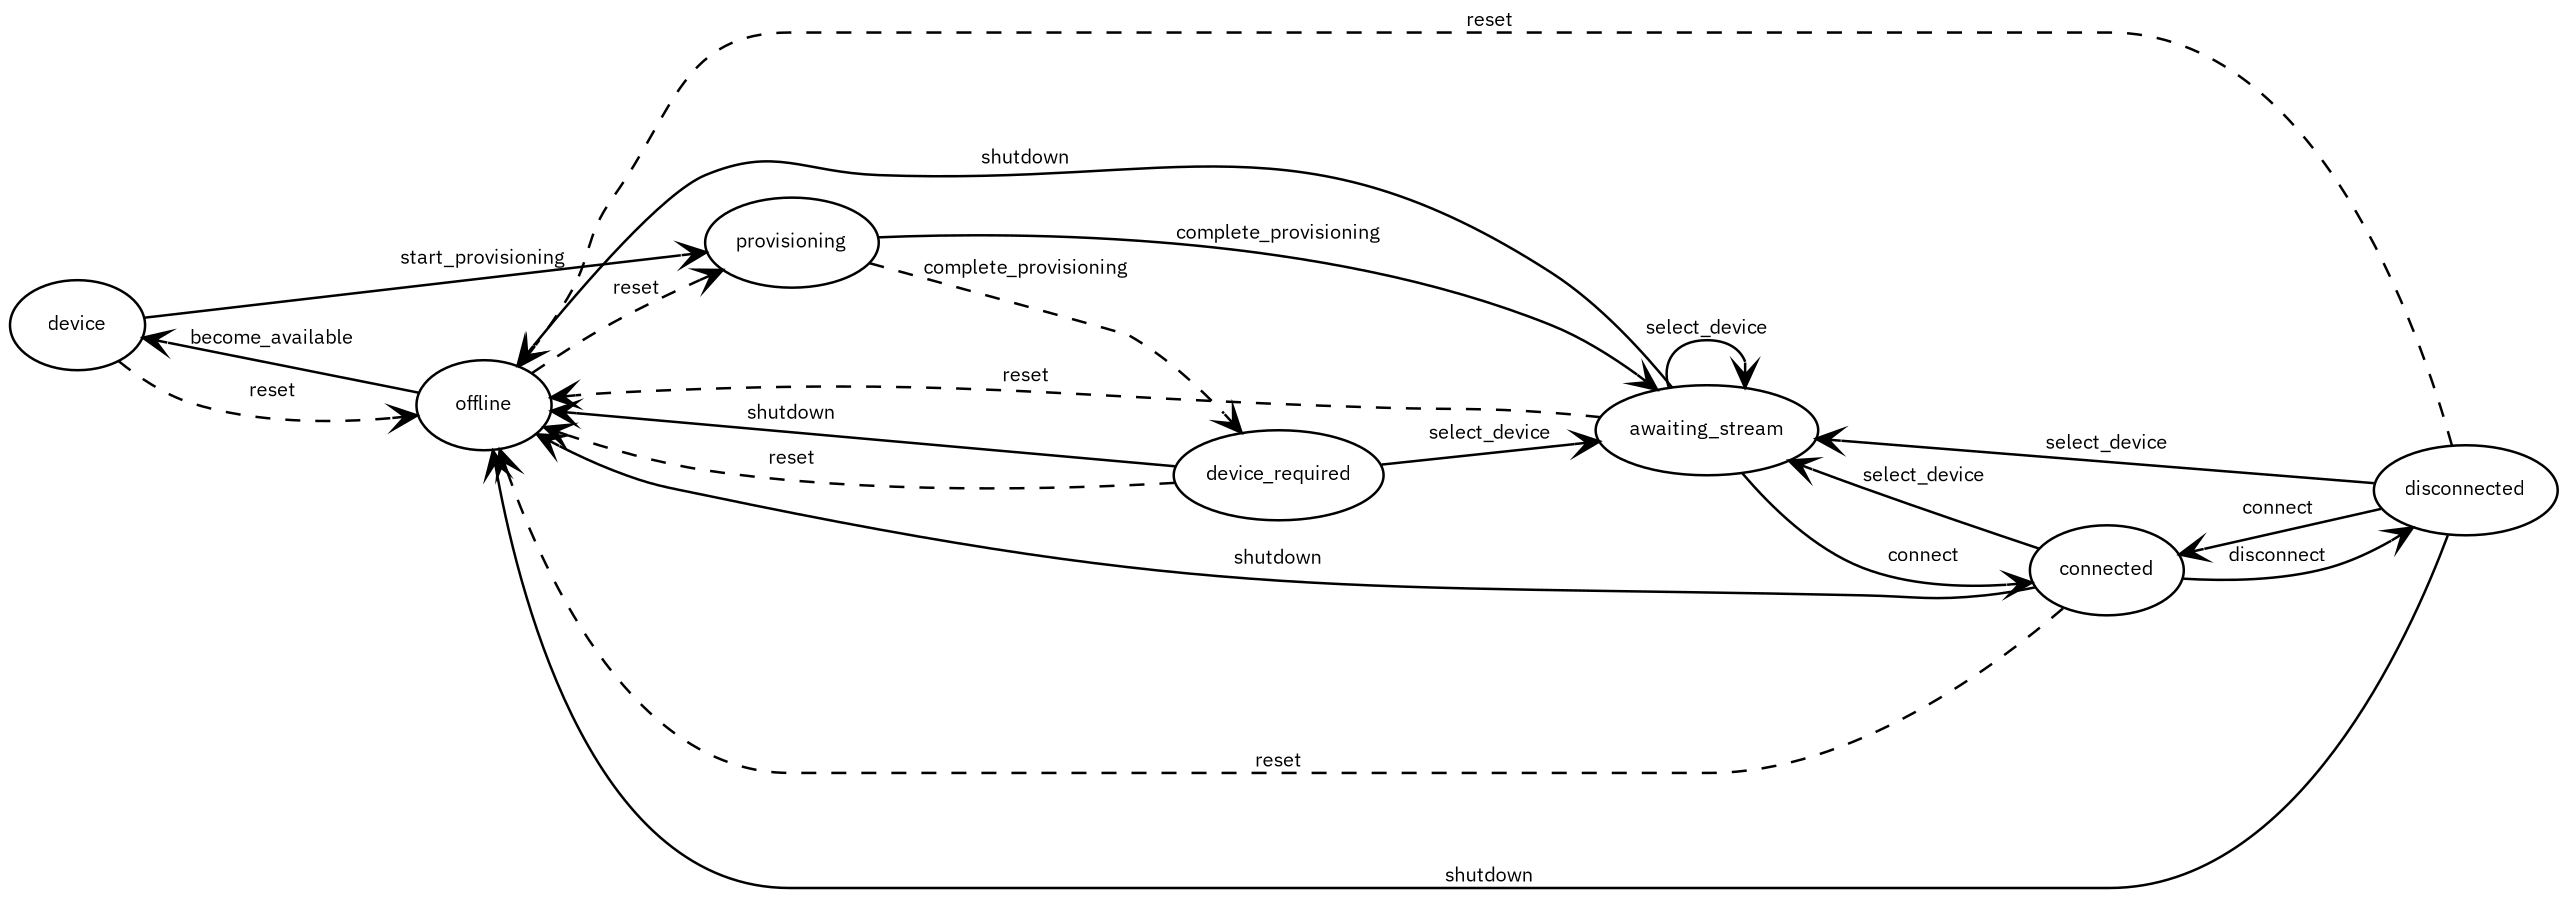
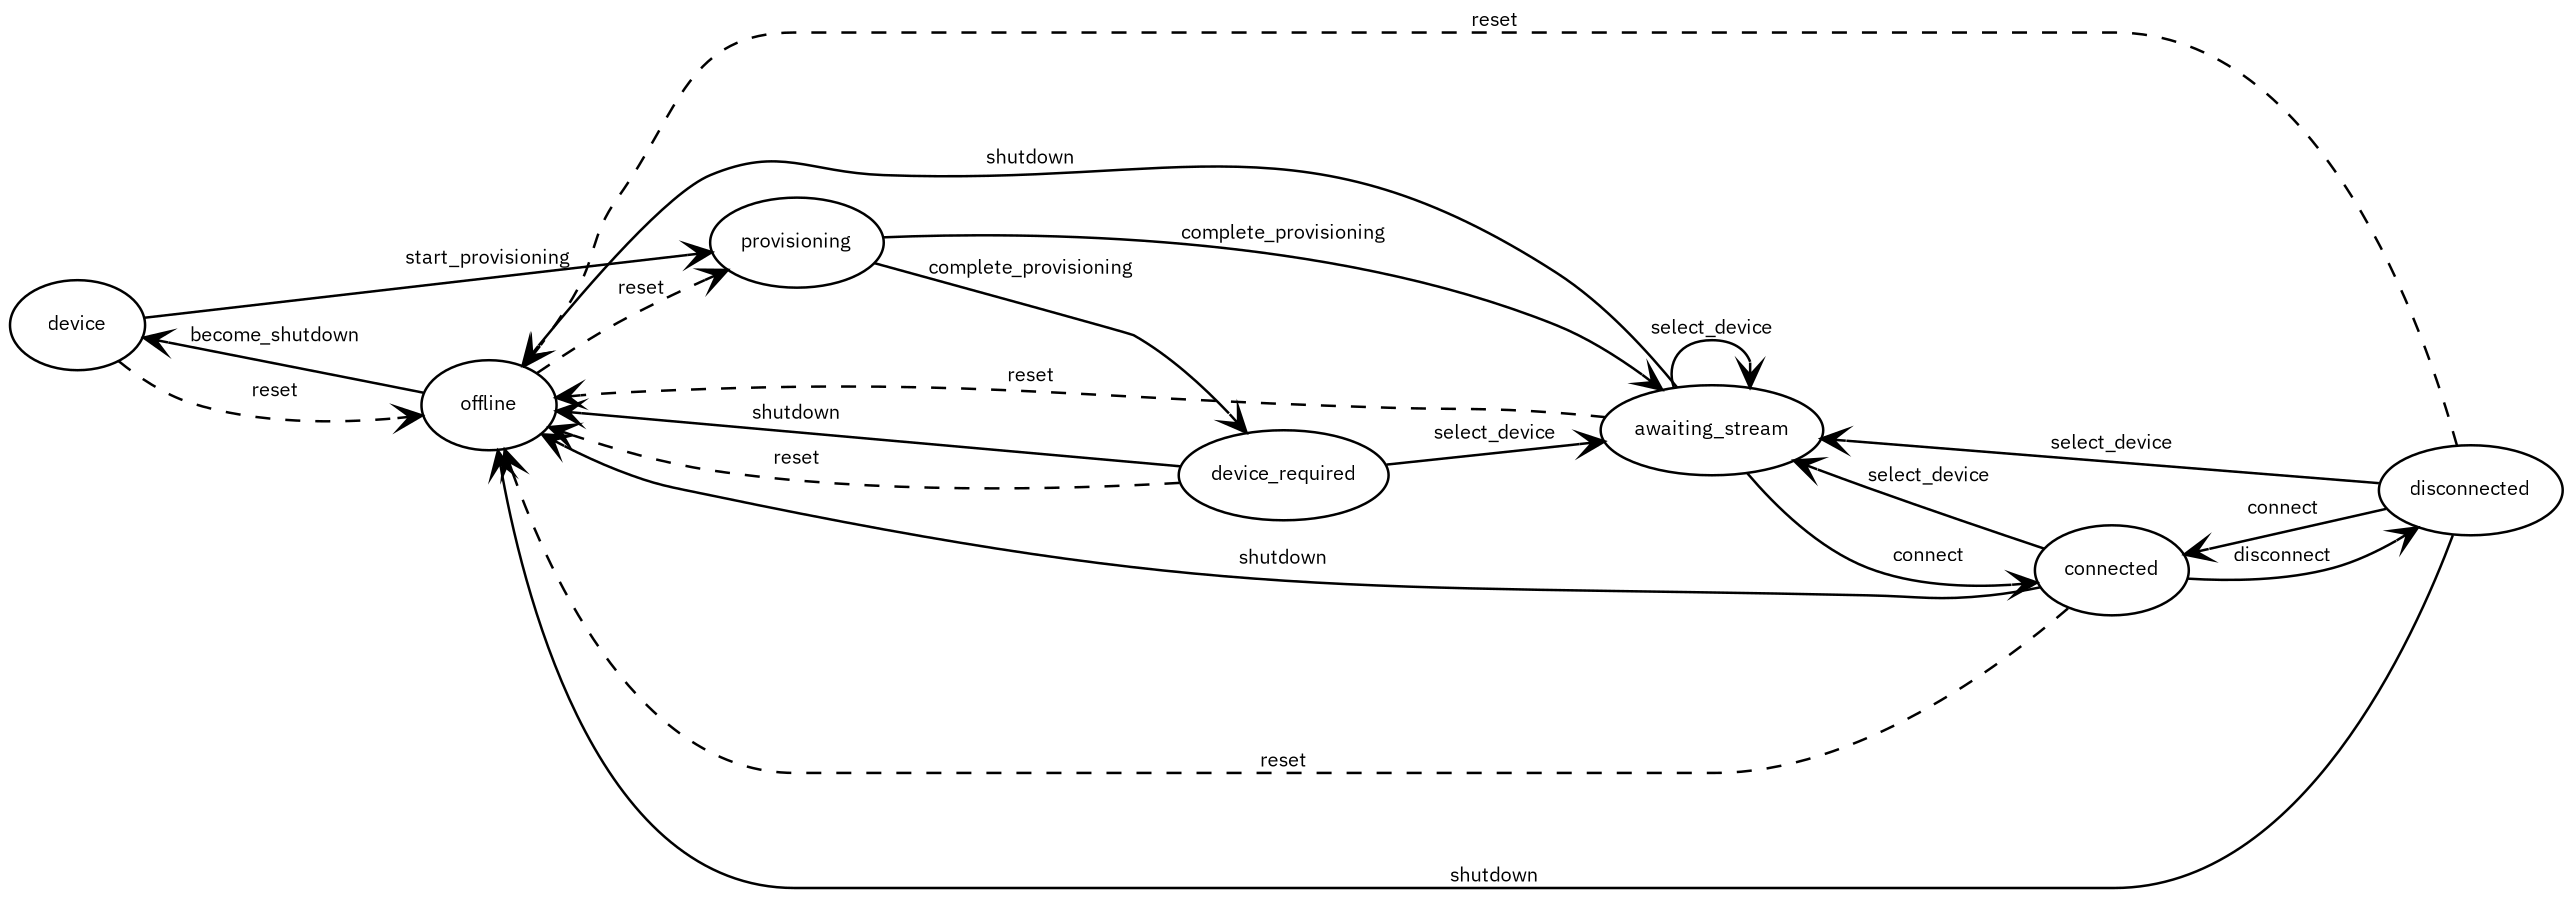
edge "provisioning" -> "device_required": style dashed -> solid
edge "offline" -> "device": label "become_available" -> "become_shutdown"
